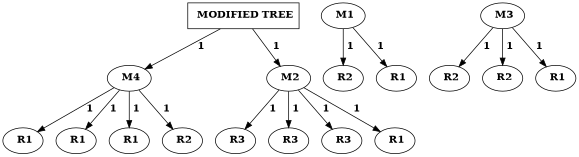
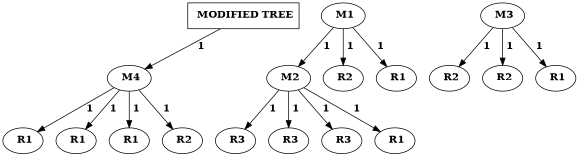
edge "MODIFIED TREE" -> "M2": now "M1" -> "M2"
